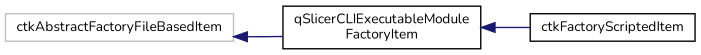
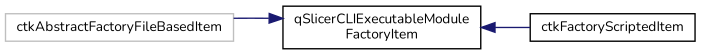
edge "qSlicerCLIExecutableModule FactoryItem" -> "ctkAbstractFactoryFileBasedItem": reversed
